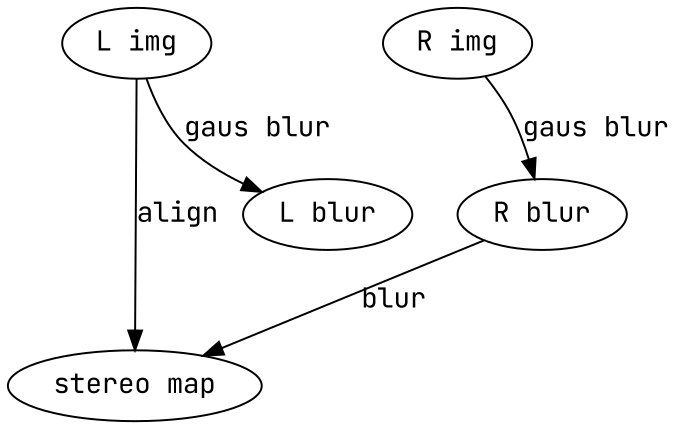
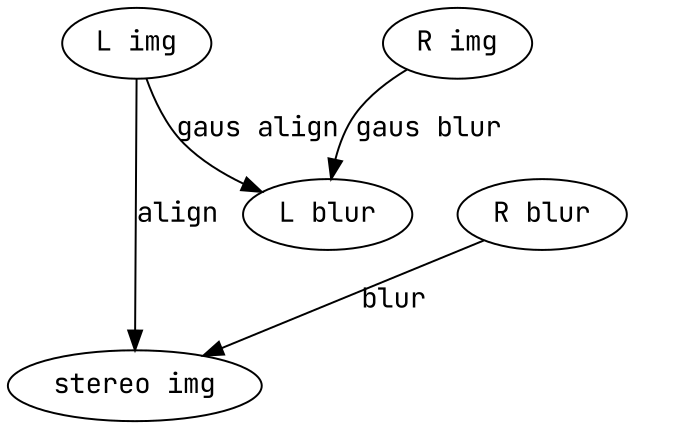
edge "R img" -> "R blur": now "R img" -> "L blur"
edge "L img" -> "L blur": label "gaus blur" -> "gaus align"
node "stereo map": label "stereo map" -> "stereo img"
